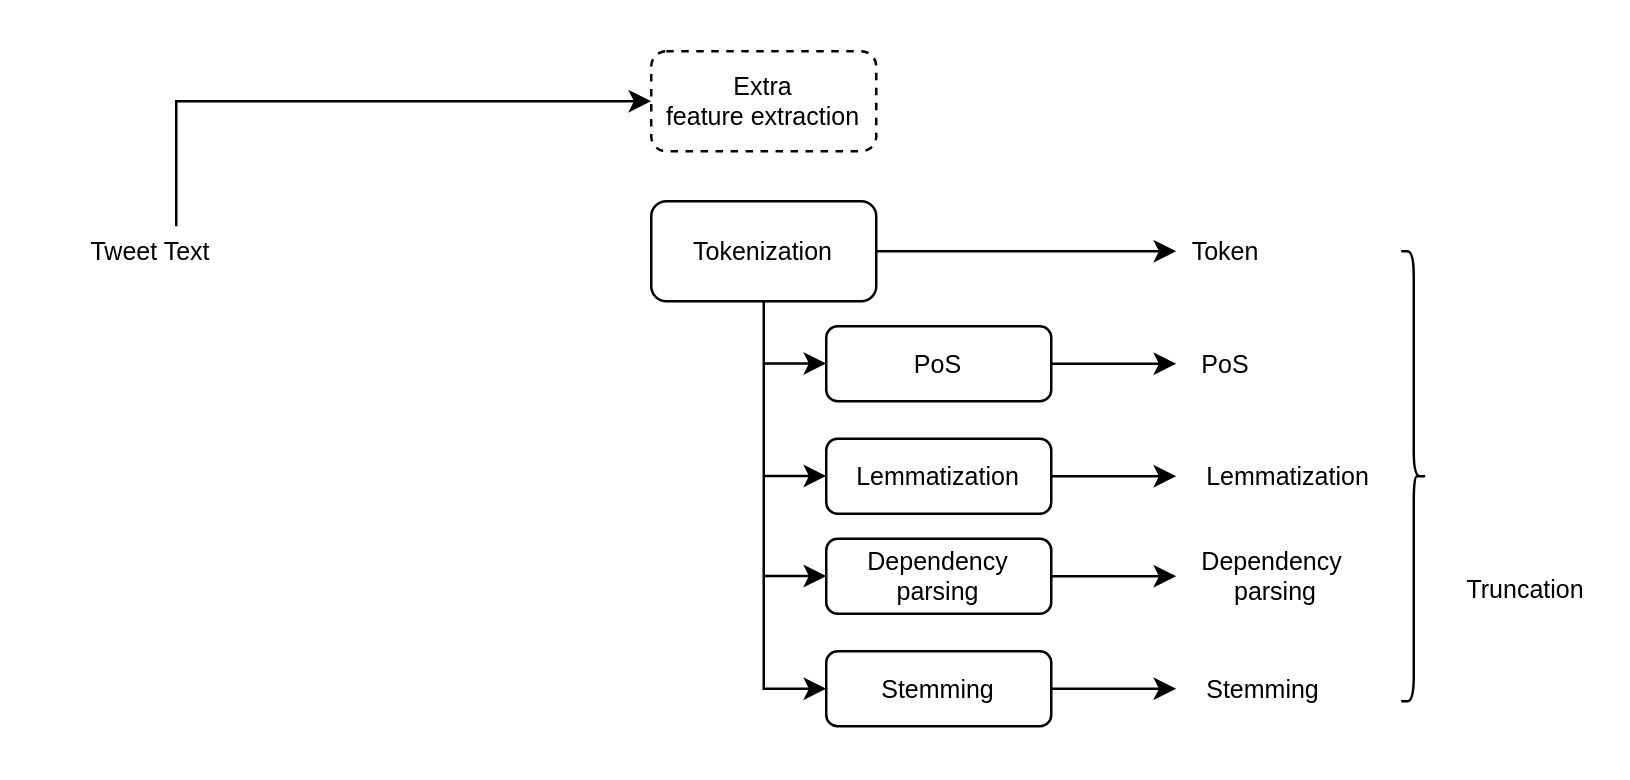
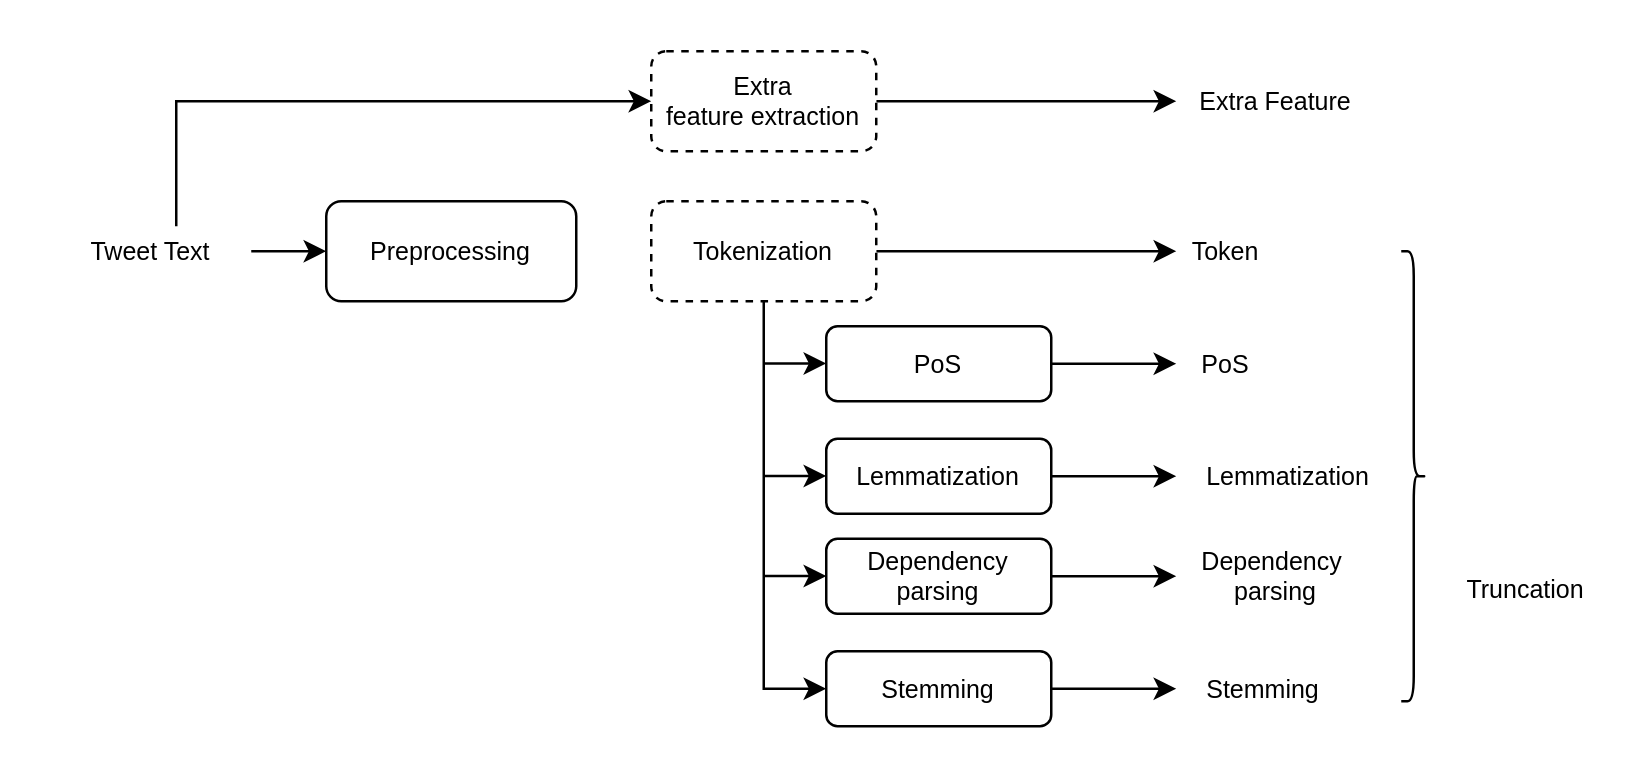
edge "Extra feature extraction" -> "Extra Feature": added
node "Extra Feature": added
edge "Tweet Text" -> "Preprocessing": added
node "Preprocessing": added
node "Tokenization": style solid -> dashed
